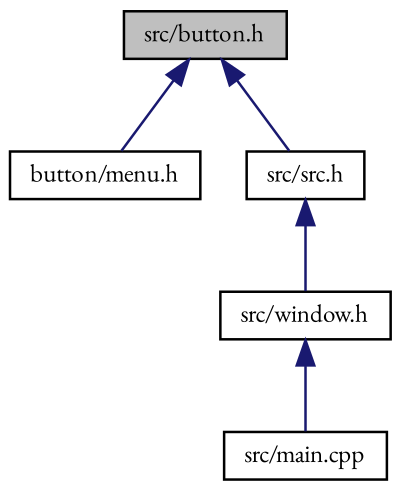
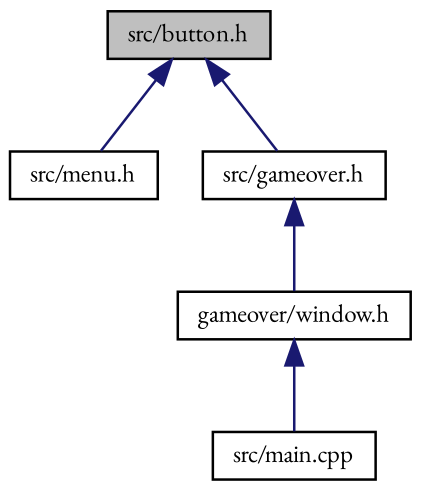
node "button/menu.h": label "button/menu.h" -> "src/menu.h"
node "src/src.h": label "src/src.h" -> "src/gameover.h"
node "src/window.h": label "src/window.h" -> "gameover/window.h"
